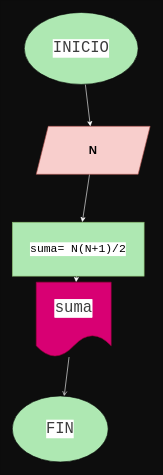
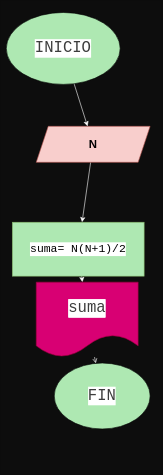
node "INICIO": moved (81, 48) -> (63, 48)
node "N": size 114x48 -> 114x36
node "suma": size 75x75 -> 102x75
node "FIN": moved (60, 429) -> (102, 396)
